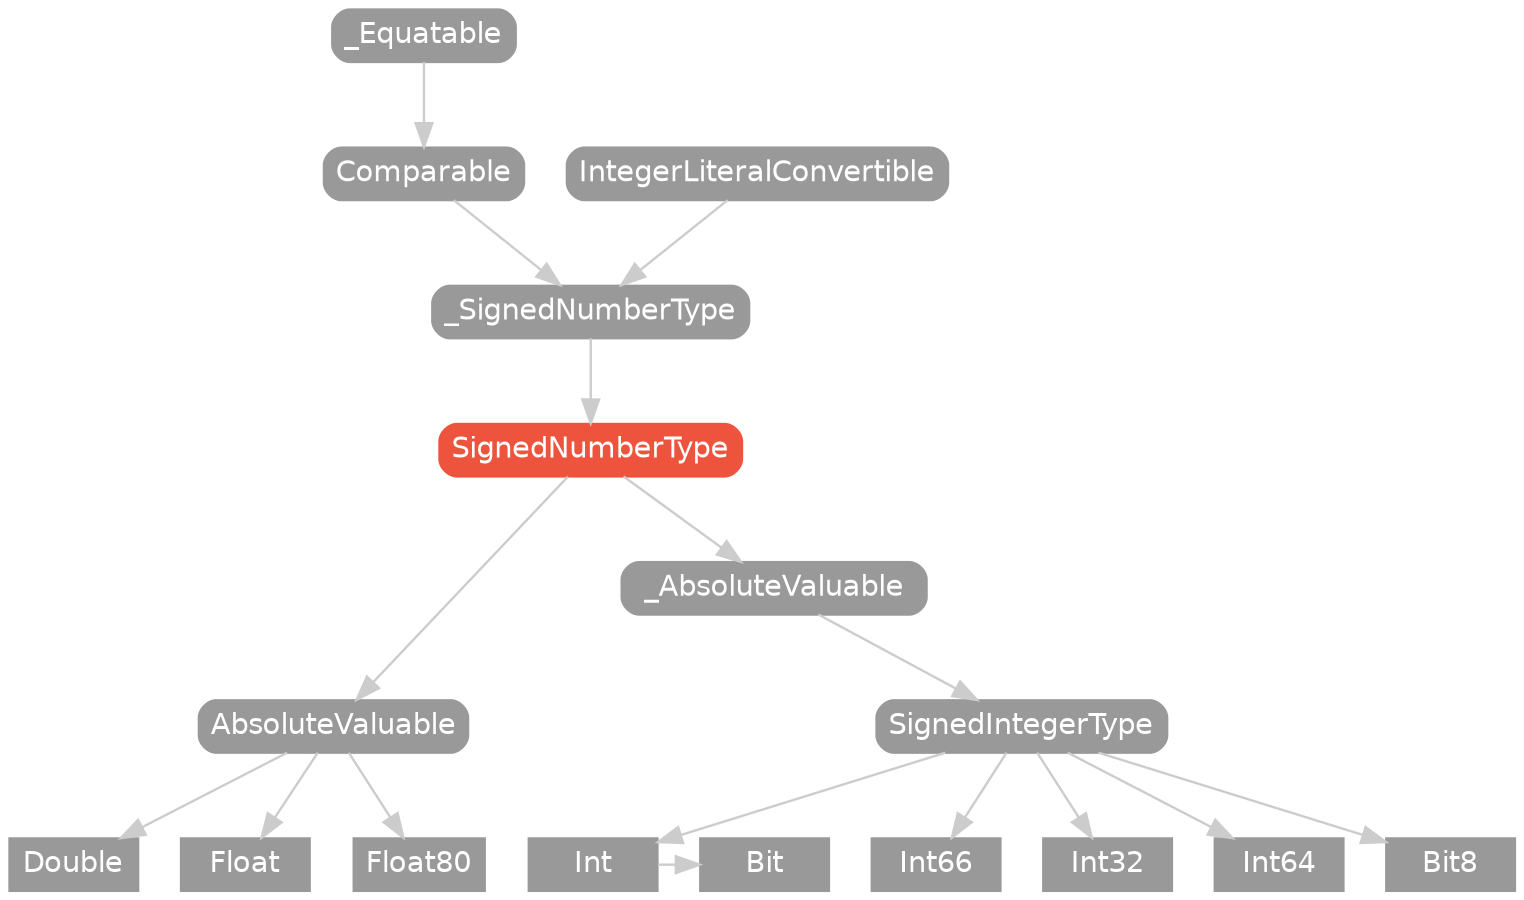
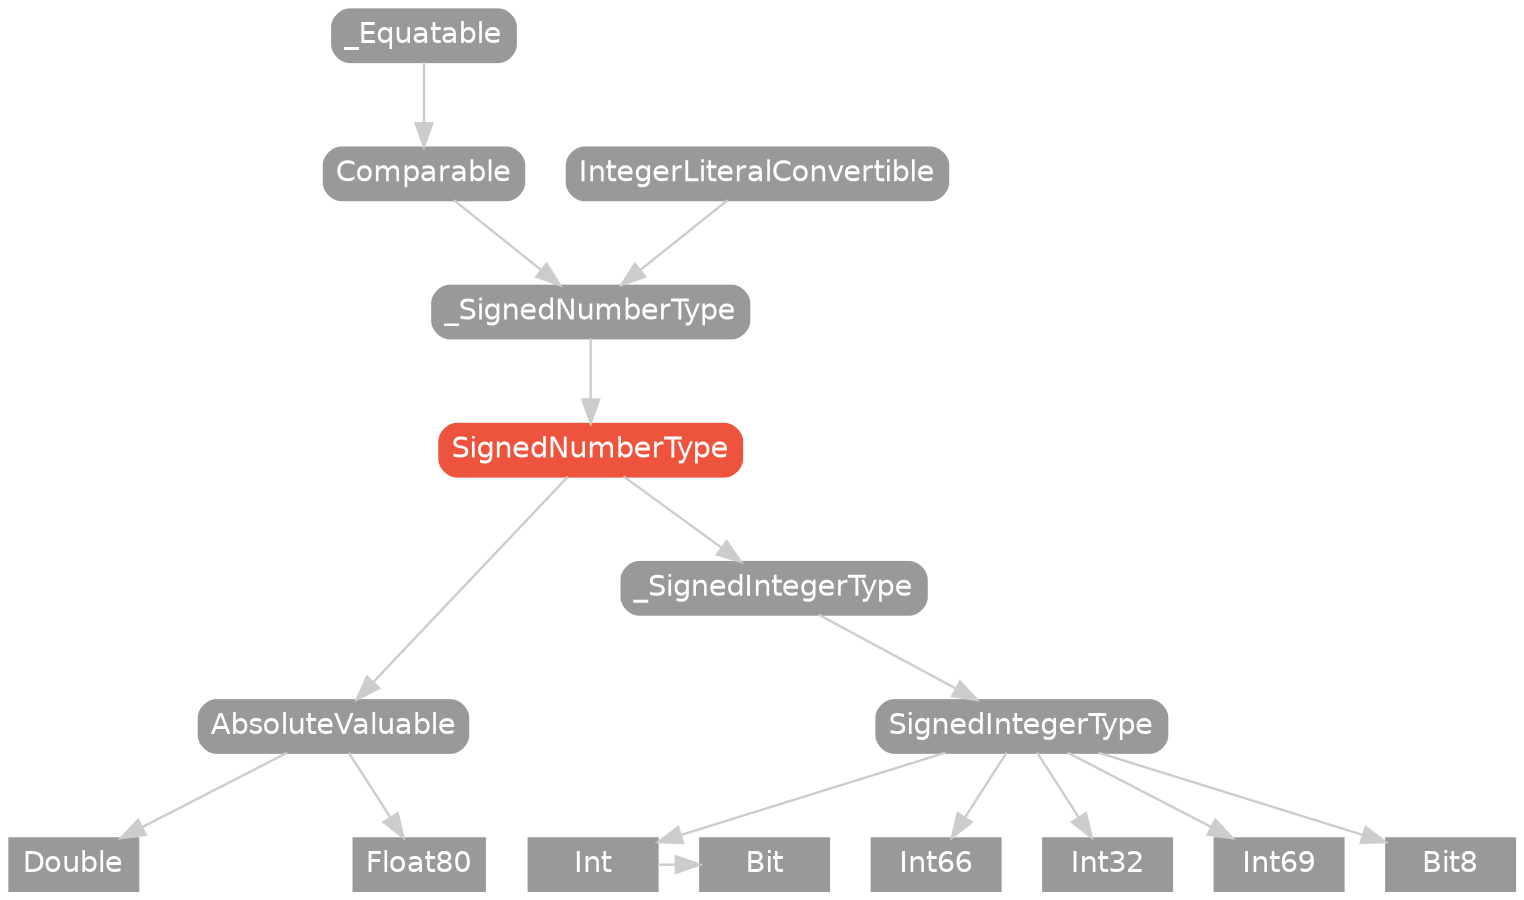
node "_AbsoluteValuable": label "_AbsoluteValuable" -> "_SignedIntegerType"
node "Float": removed
node "Int64": label "Int64" -> "Int69"
